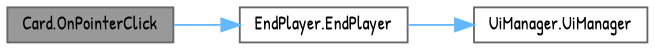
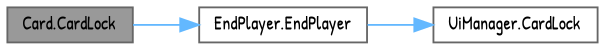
node "Card.OnPointerClick": label "Card.OnPointerClick" -> "Card.CardLock"
node "UiManager.UiManager": label "UiManager.UiManager" -> "UiManager.CardLock"
